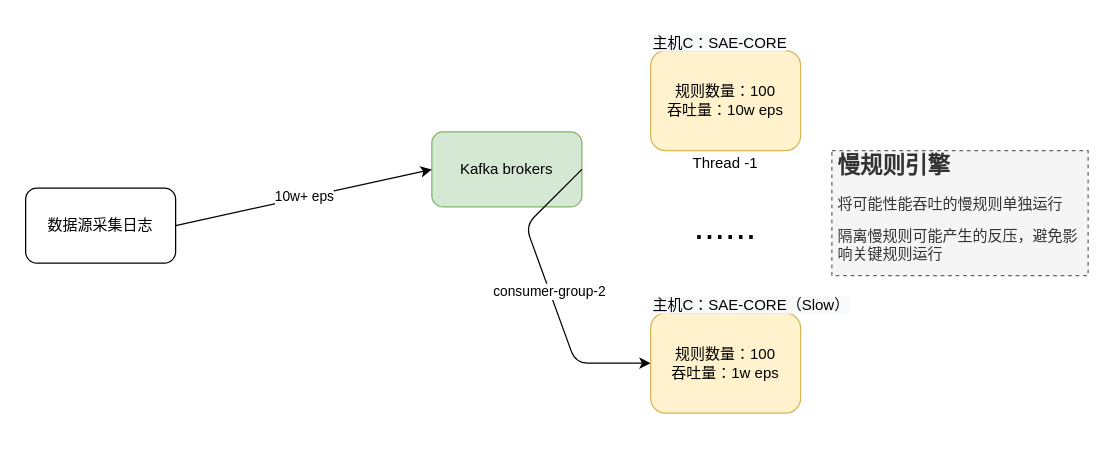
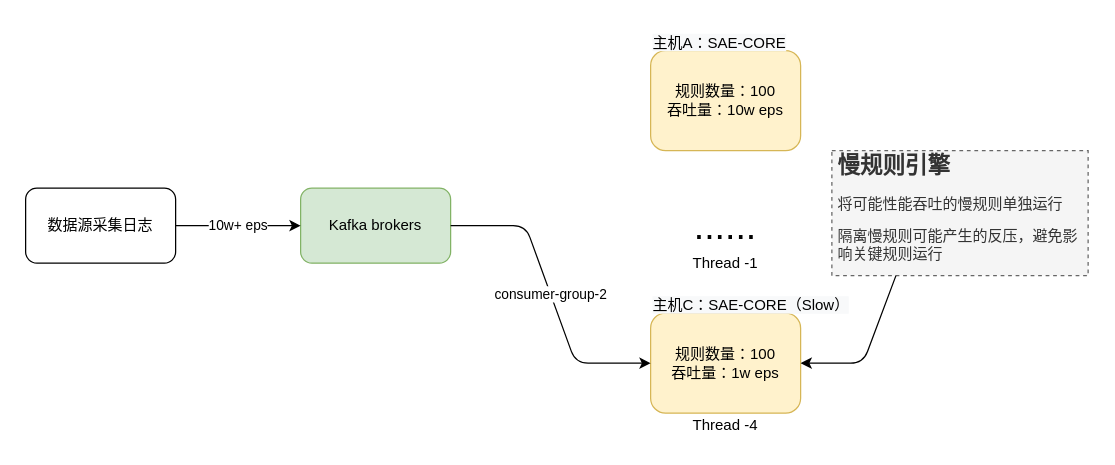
node "主机C：SAE-CORE": label "主机C：SAE-CORE" -> "主机A：SAE-CORE"
node "Thread -1": moved (726, 163) -> (726, 263)
node "Kafka brokers": moved (507, 169) -> (376, 226)
edge "慢规则引擎将可能性能吞吐的慢规则单独运行 隔离慢规则可能产生的反压，避免影响关键规则运行" -> "规则数量：100 吞吐量：1w eps": added
node "Thread -4": added
